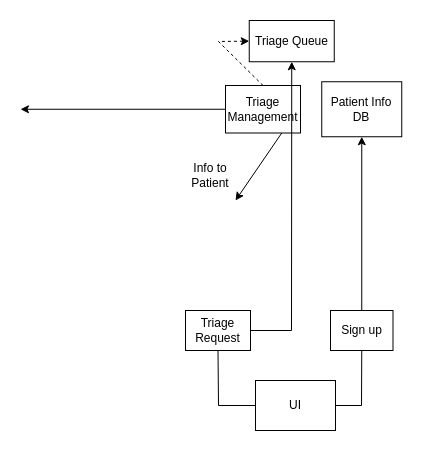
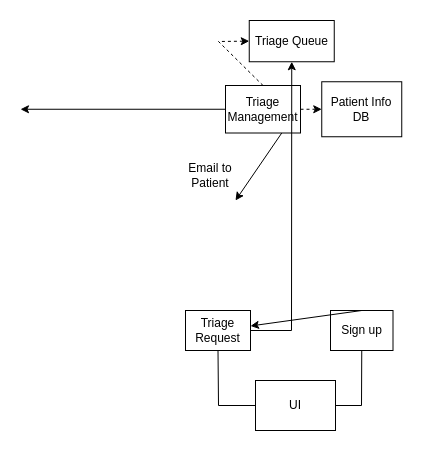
edge "Triage Management" -> "Patient Info DB": added
node "Info to Patient": label "Info to Patient" -> "Email to Patient"
edge "Sign up" -> "Patient Info DB": now "Sign up" -> "Triage Request"
